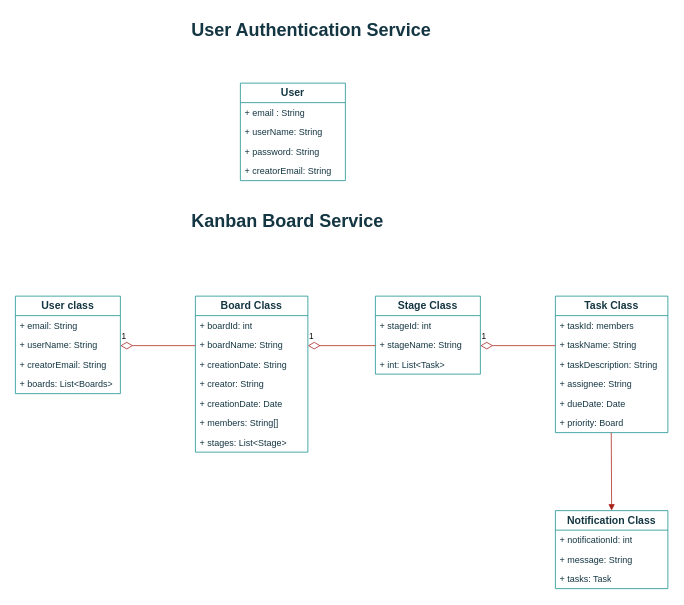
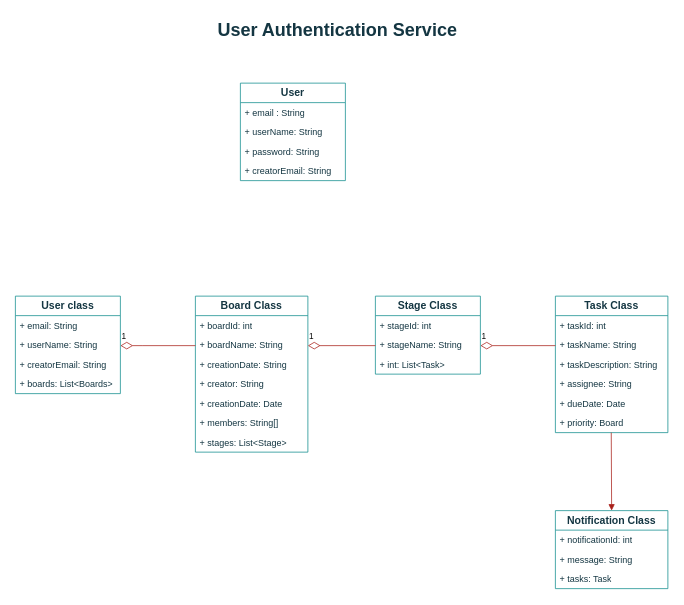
node "User Authentication Service": moved (315, 42) -> (342, 42)
node "Kanban Board Service": removed
node "+ taskId: members": label "+ taskId: members" -> "+ taskId: int"
